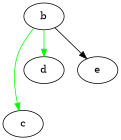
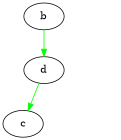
edge "b" -> "c": now "d" -> "c"
node "e": removed
